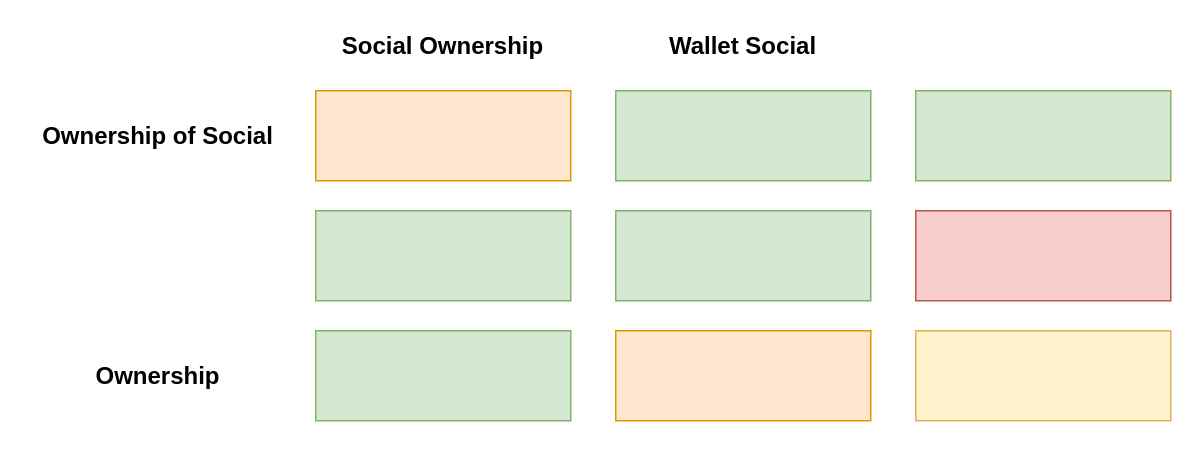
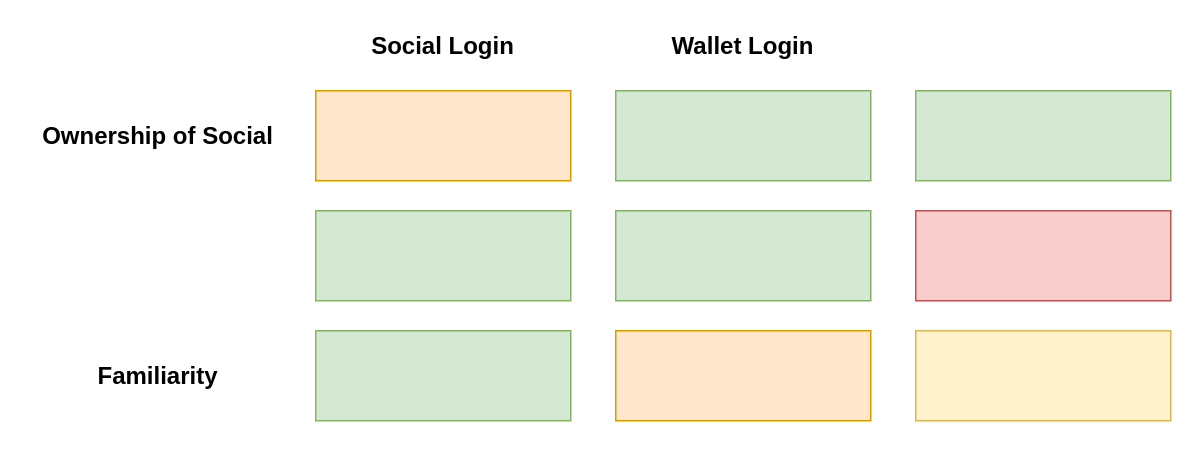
node "Social Ownership": label "Social Ownership" -> "Social Login"
node "Wallet Social": label "Wallet Social" -> "Wallet Login"
node "Ownership": label "Ownership" -> "Familiarity"
